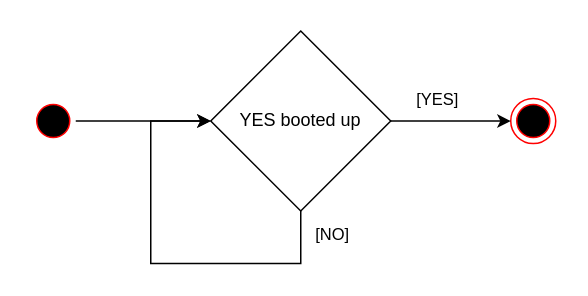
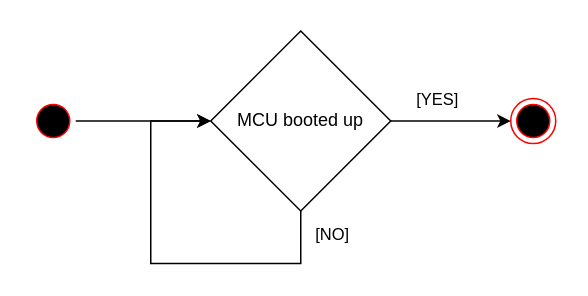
node "YES booted up": label "YES booted up" -> "MCU booted up"
